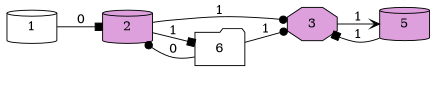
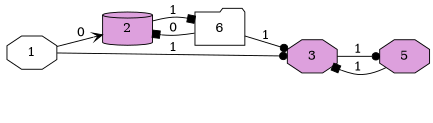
edge "2" -> "3": now "1" -> "3"
edge "3" -> "5": arrowhead vee -> dot
node "5": shape cylinder -> octagon
node "1": shape cylinder -> octagon
edge "1" -> "2": arrowhead box -> vee
edge "6" -> "2": arrowhead dot -> box
